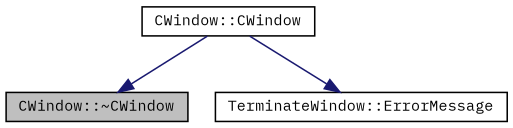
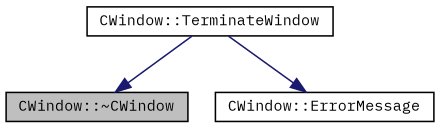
node "CWindow::CWindow": label "CWindow::CWindow" -> "CWindow::TerminateWindow"
node "TerminateWindow::ErrorMessage": label "TerminateWindow::ErrorMessage" -> "CWindow::ErrorMessage"
